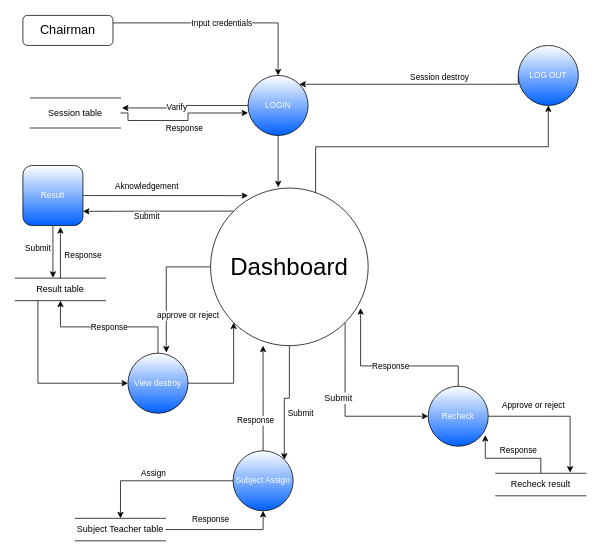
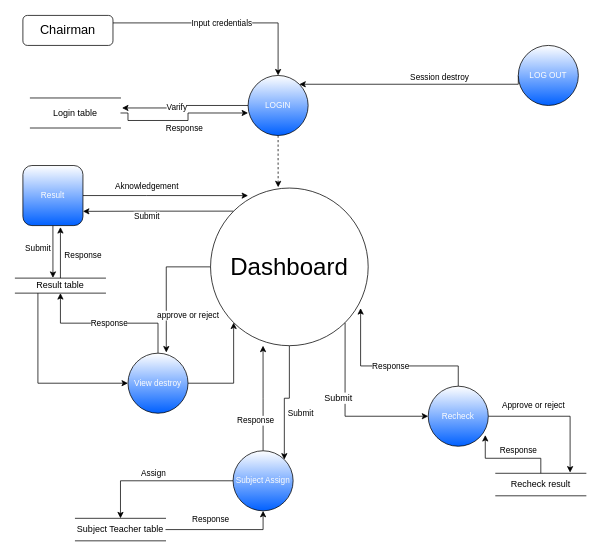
node "Session table": label "Session table" -> "Login table"
edge "Dashboard" -> "LOG OUT": removed
edge "LOGIN" -> "Dashboard": style solid -> dashed
node "Result table": size 90x23 -> 90x15
